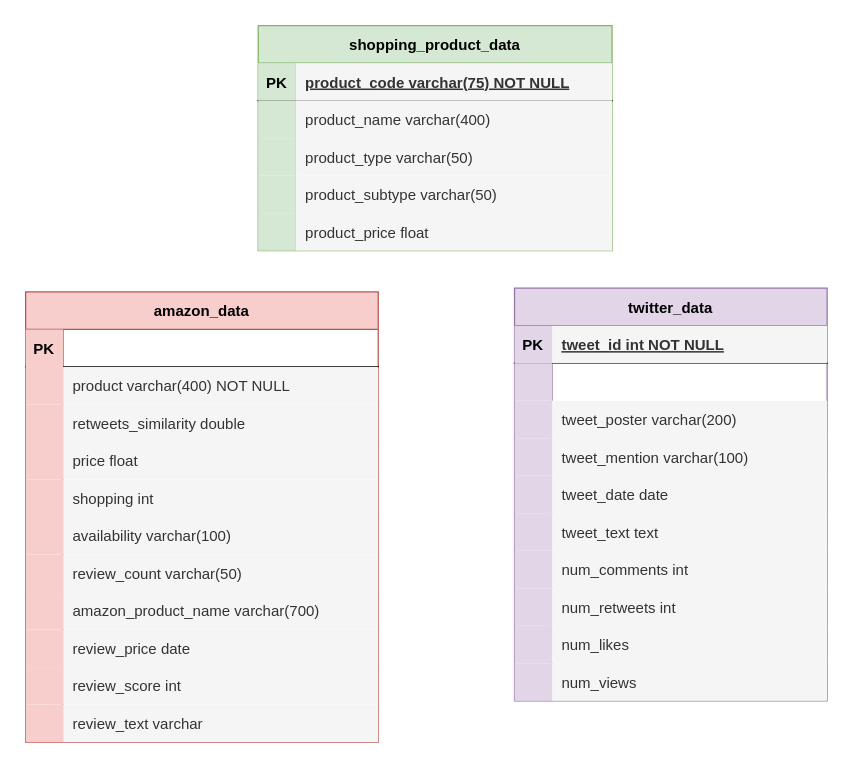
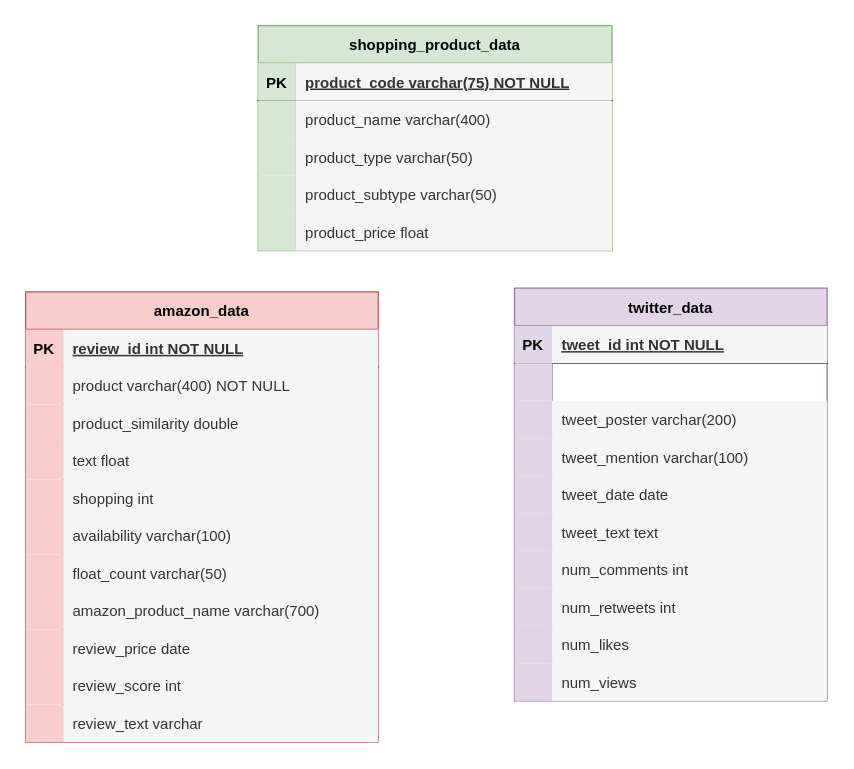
node "review_id int NOT NULL": added
node "retweets_similarity double": label "retweets_similarity double" -> "product_similarity double"
node "price float": label "price float" -> "text float"
node "review_count varchar(50)": label "review_count varchar(50)" -> "float_count varchar(50)"
